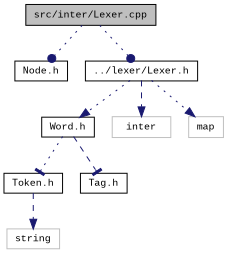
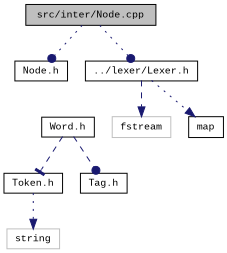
node "src/inter/Lexer.cpp": label "src/inter/Lexer.cpp" -> "src/inter/Node.cpp"
edge "../lexer/Lexer.h" -> "Word.h": removed
node "inter": label "inter" -> "fstream"
node "map": color grey75 -> black
edge "Word.h" -> "Token.h": style dotted -> dashed
edge "Word.h" -> "Tag.h": arrowhead tee -> dot
edge "Token.h" -> "string": style dashed -> dotted
